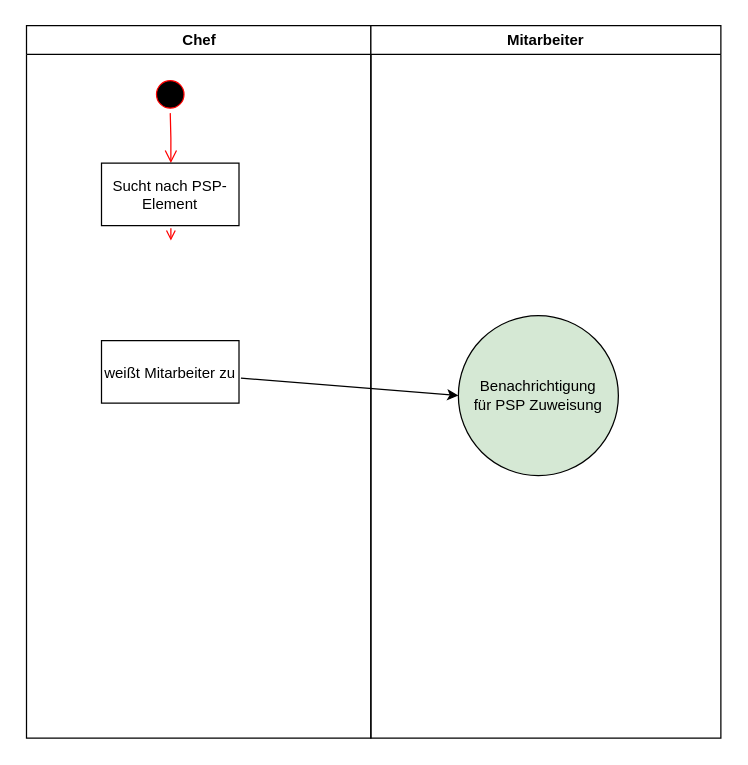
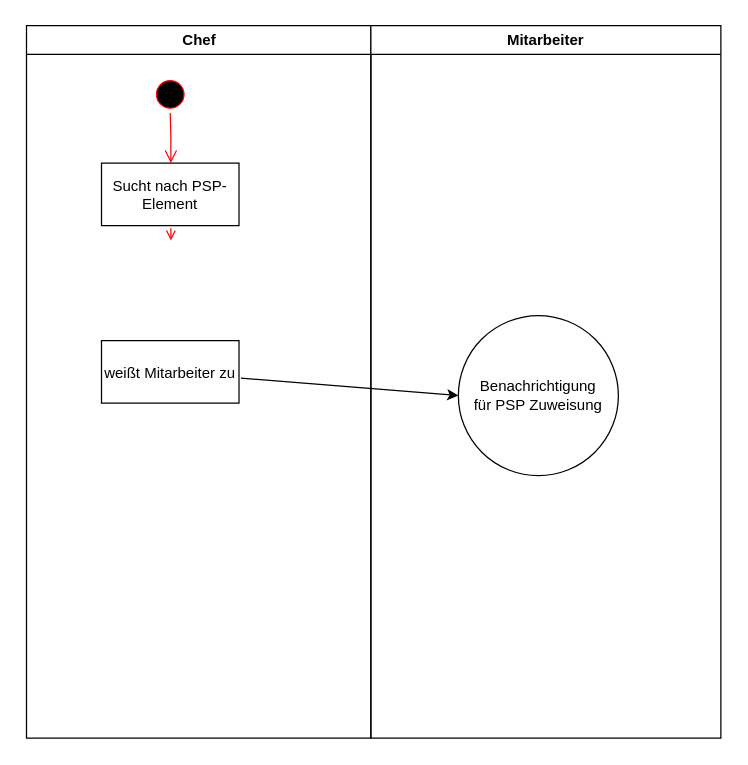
node "Benachrichtigung für PSP Zuweisung": fillcolor #d5e8d4 -> #ffffff
